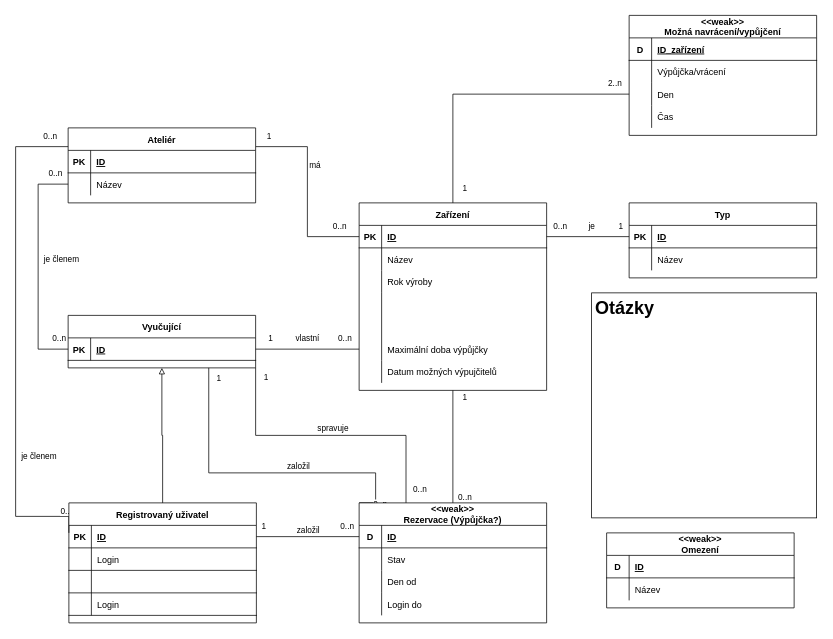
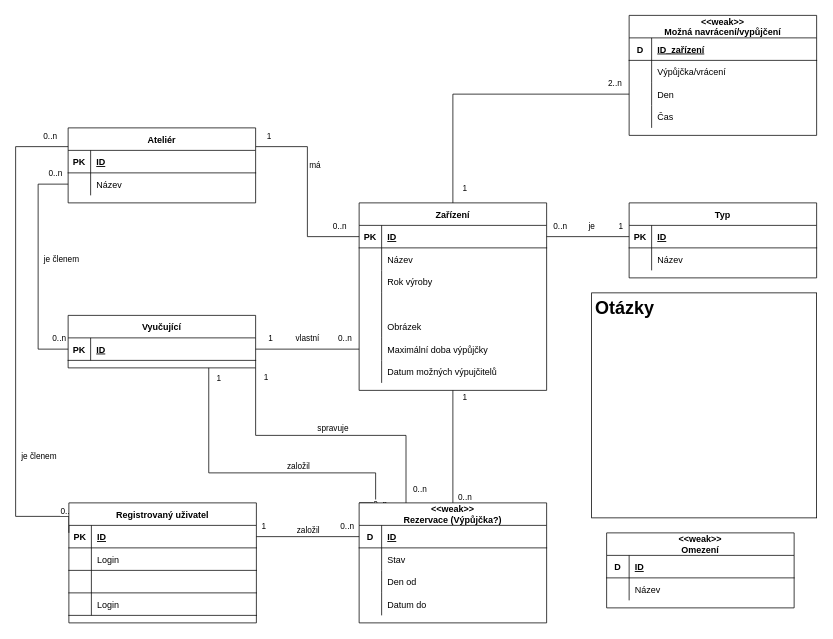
node "Obrázek": added
edge "Registrovaný uživatel" -> "Vyučující": removed
node "Login do": label "Login do" -> "Datum do"
